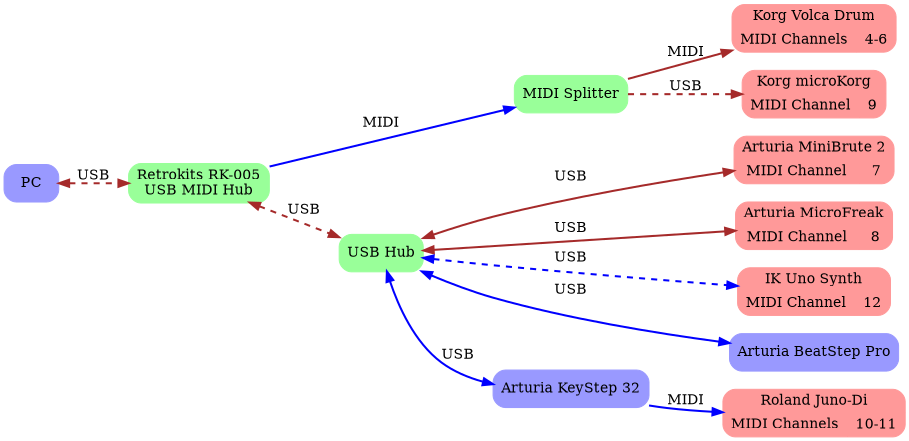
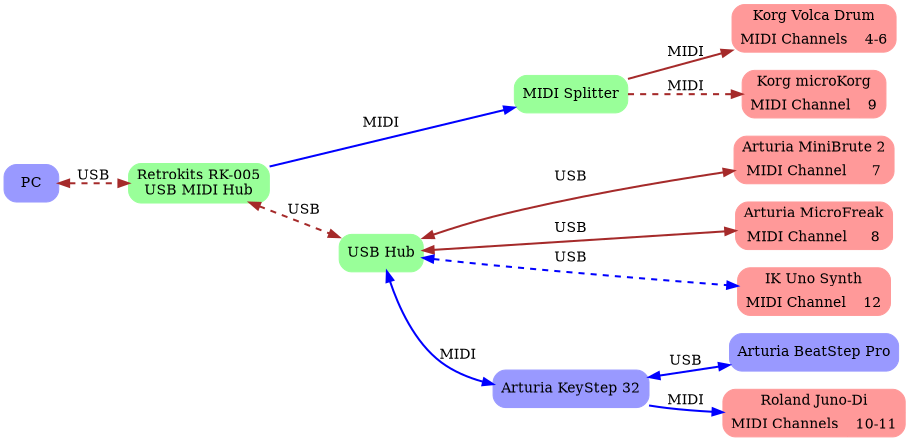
edge "MIDI Splitter" -- "Korg microKorg": label "USB" -> "MIDI"
edge "USB Hub" -- "Arturia BeatStep Pro": now "Arturia KeyStep 32" -- "Arturia BeatStep Pro"
edge "USB Hub" -- "Arturia KeyStep 32": label "USB" -> "MIDI"
